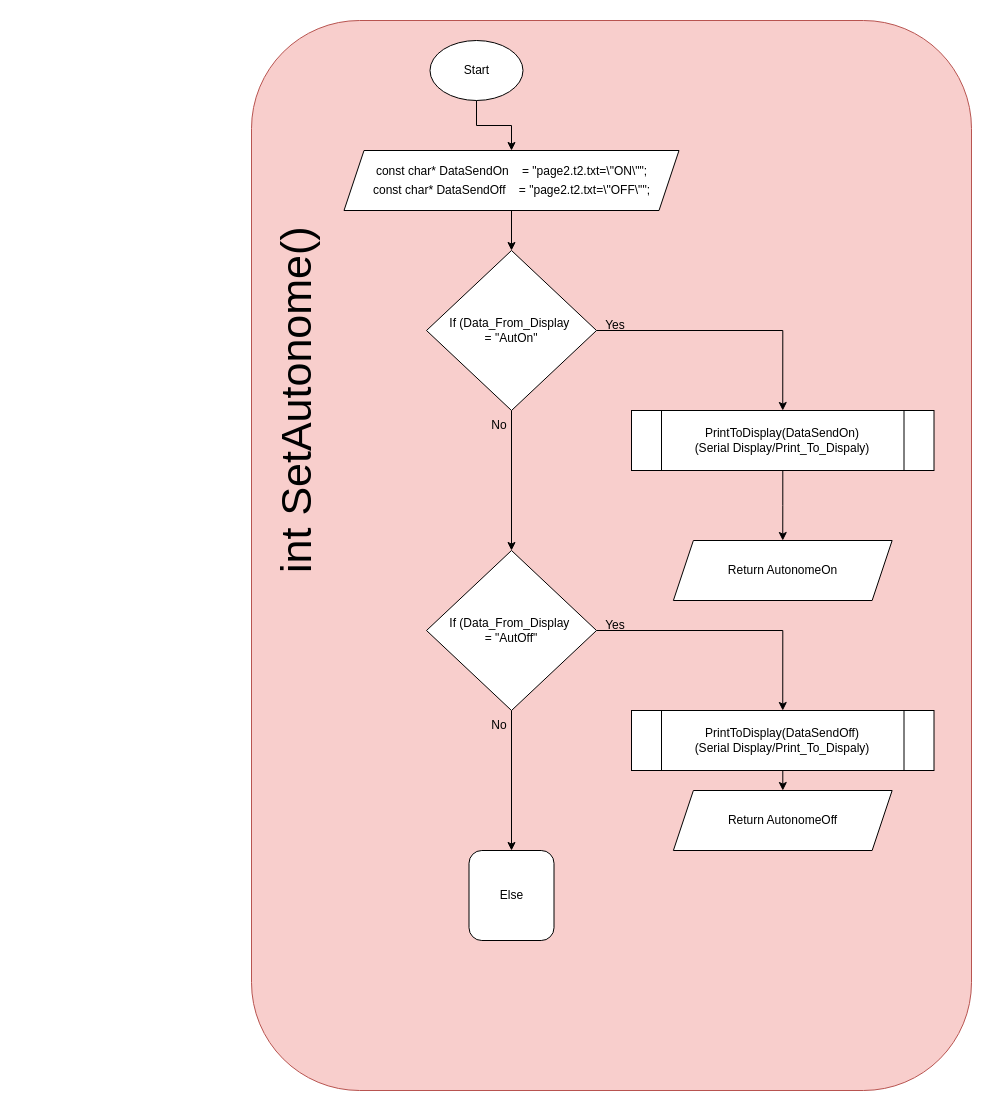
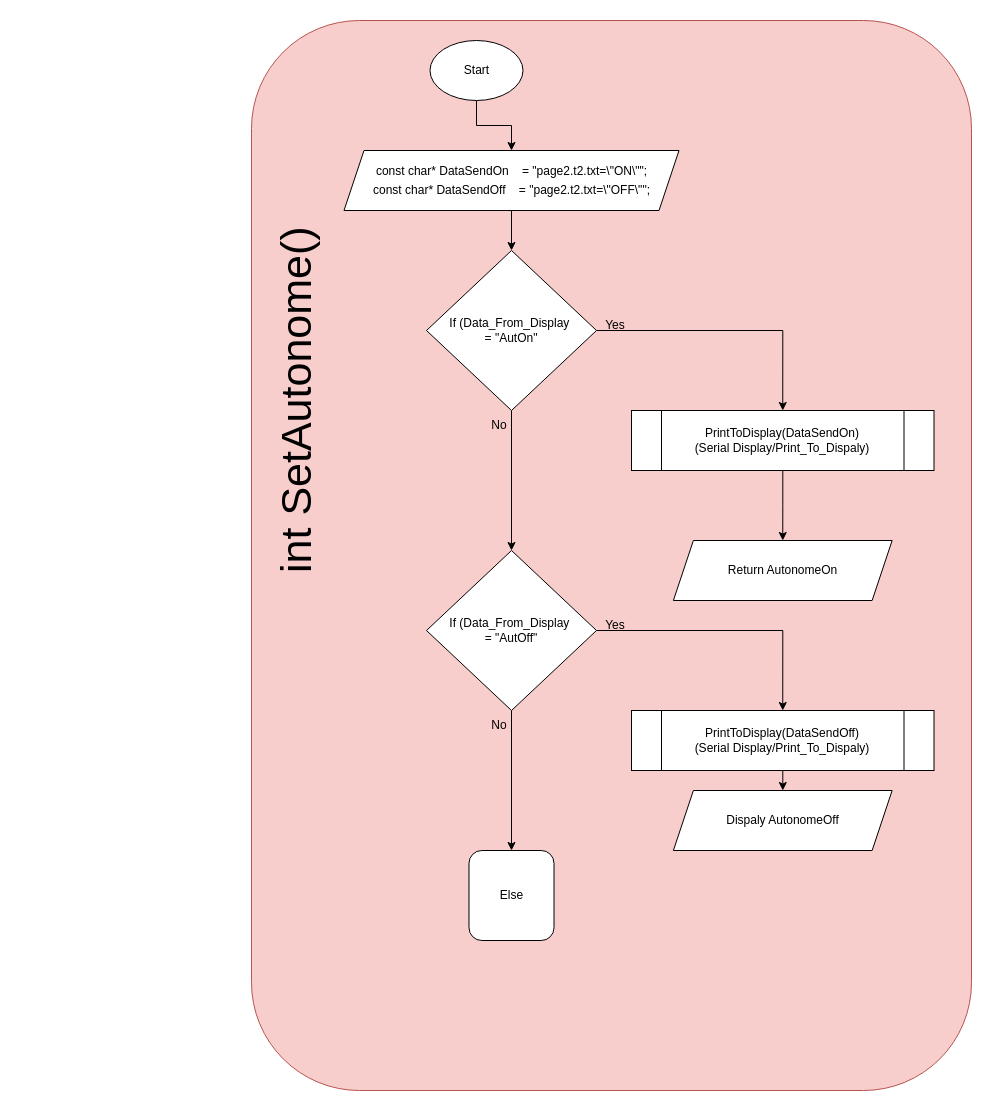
node "Return AutonomeOff": label "Return AutonomeOff" -> "Dispaly AutonomeOff"
